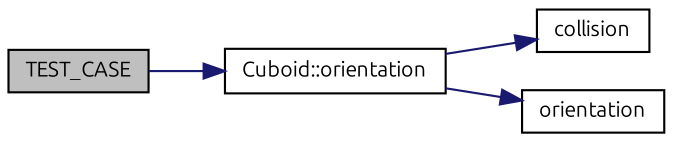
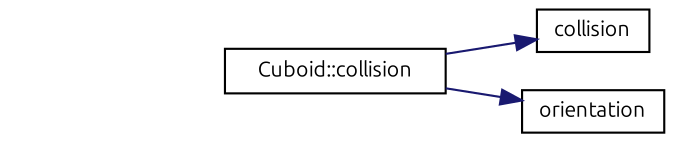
node "TEST_CASE": removed
node "Cuboid::orientation": label "Cuboid::orientation" -> "Cuboid::collision"
